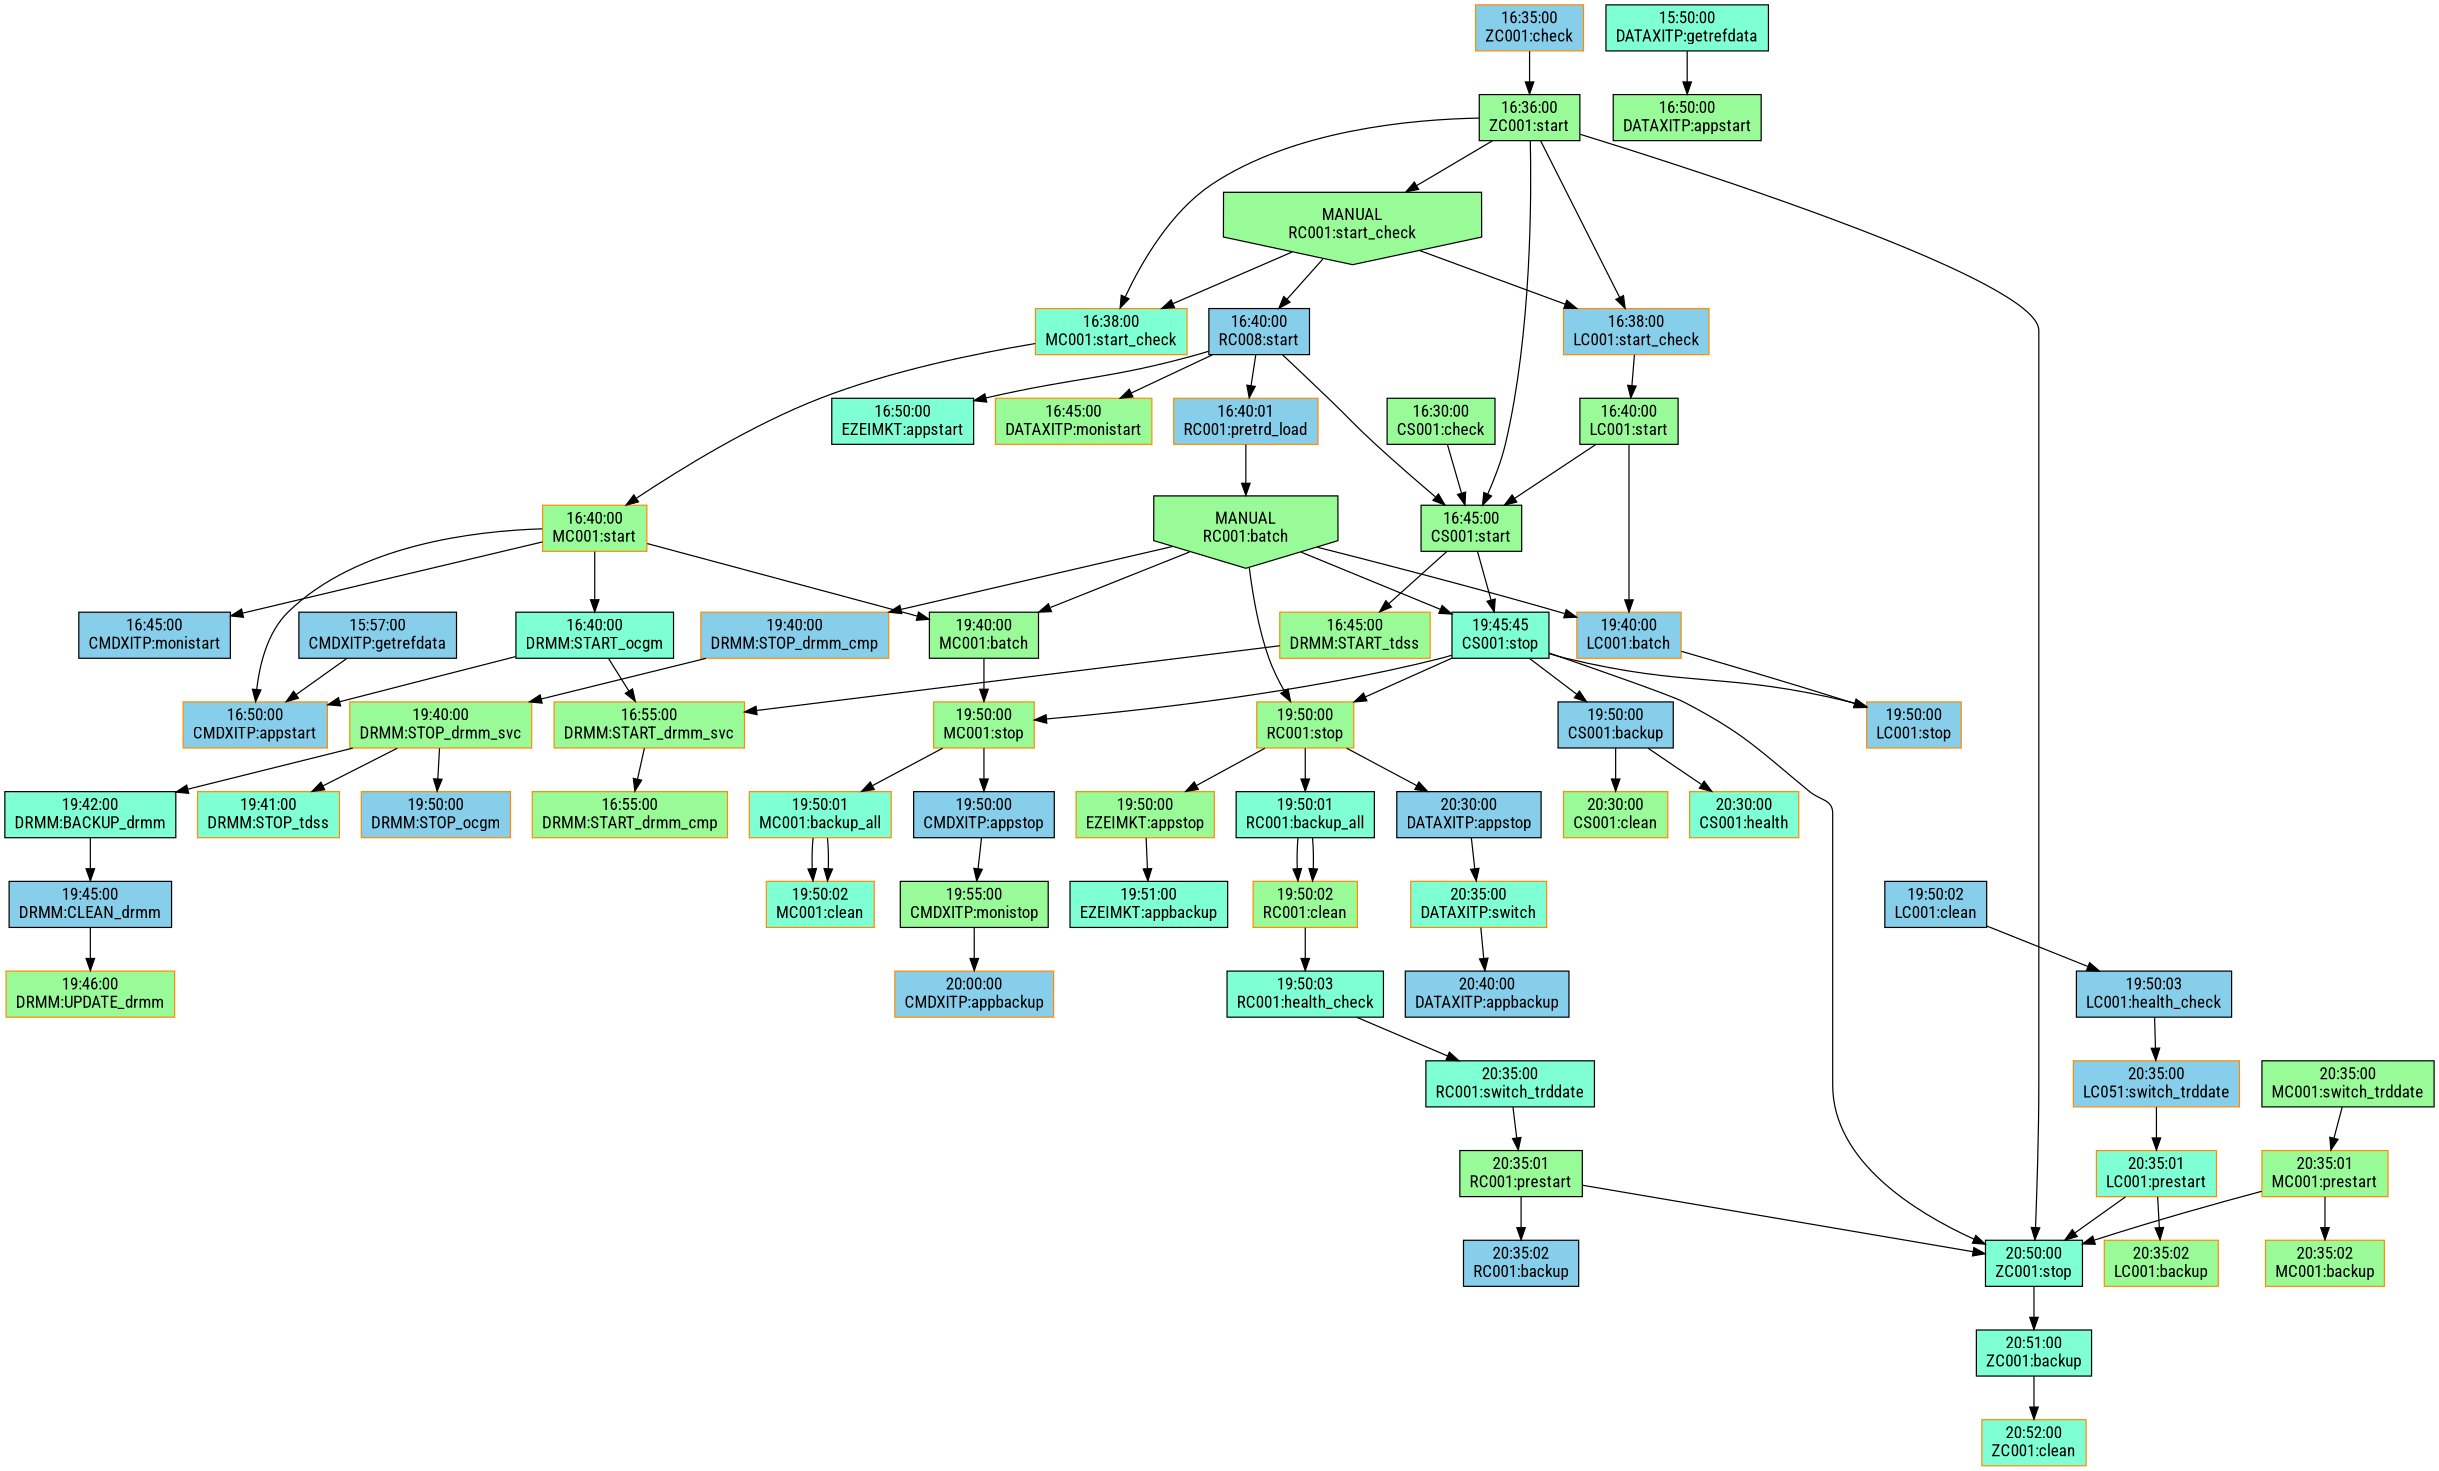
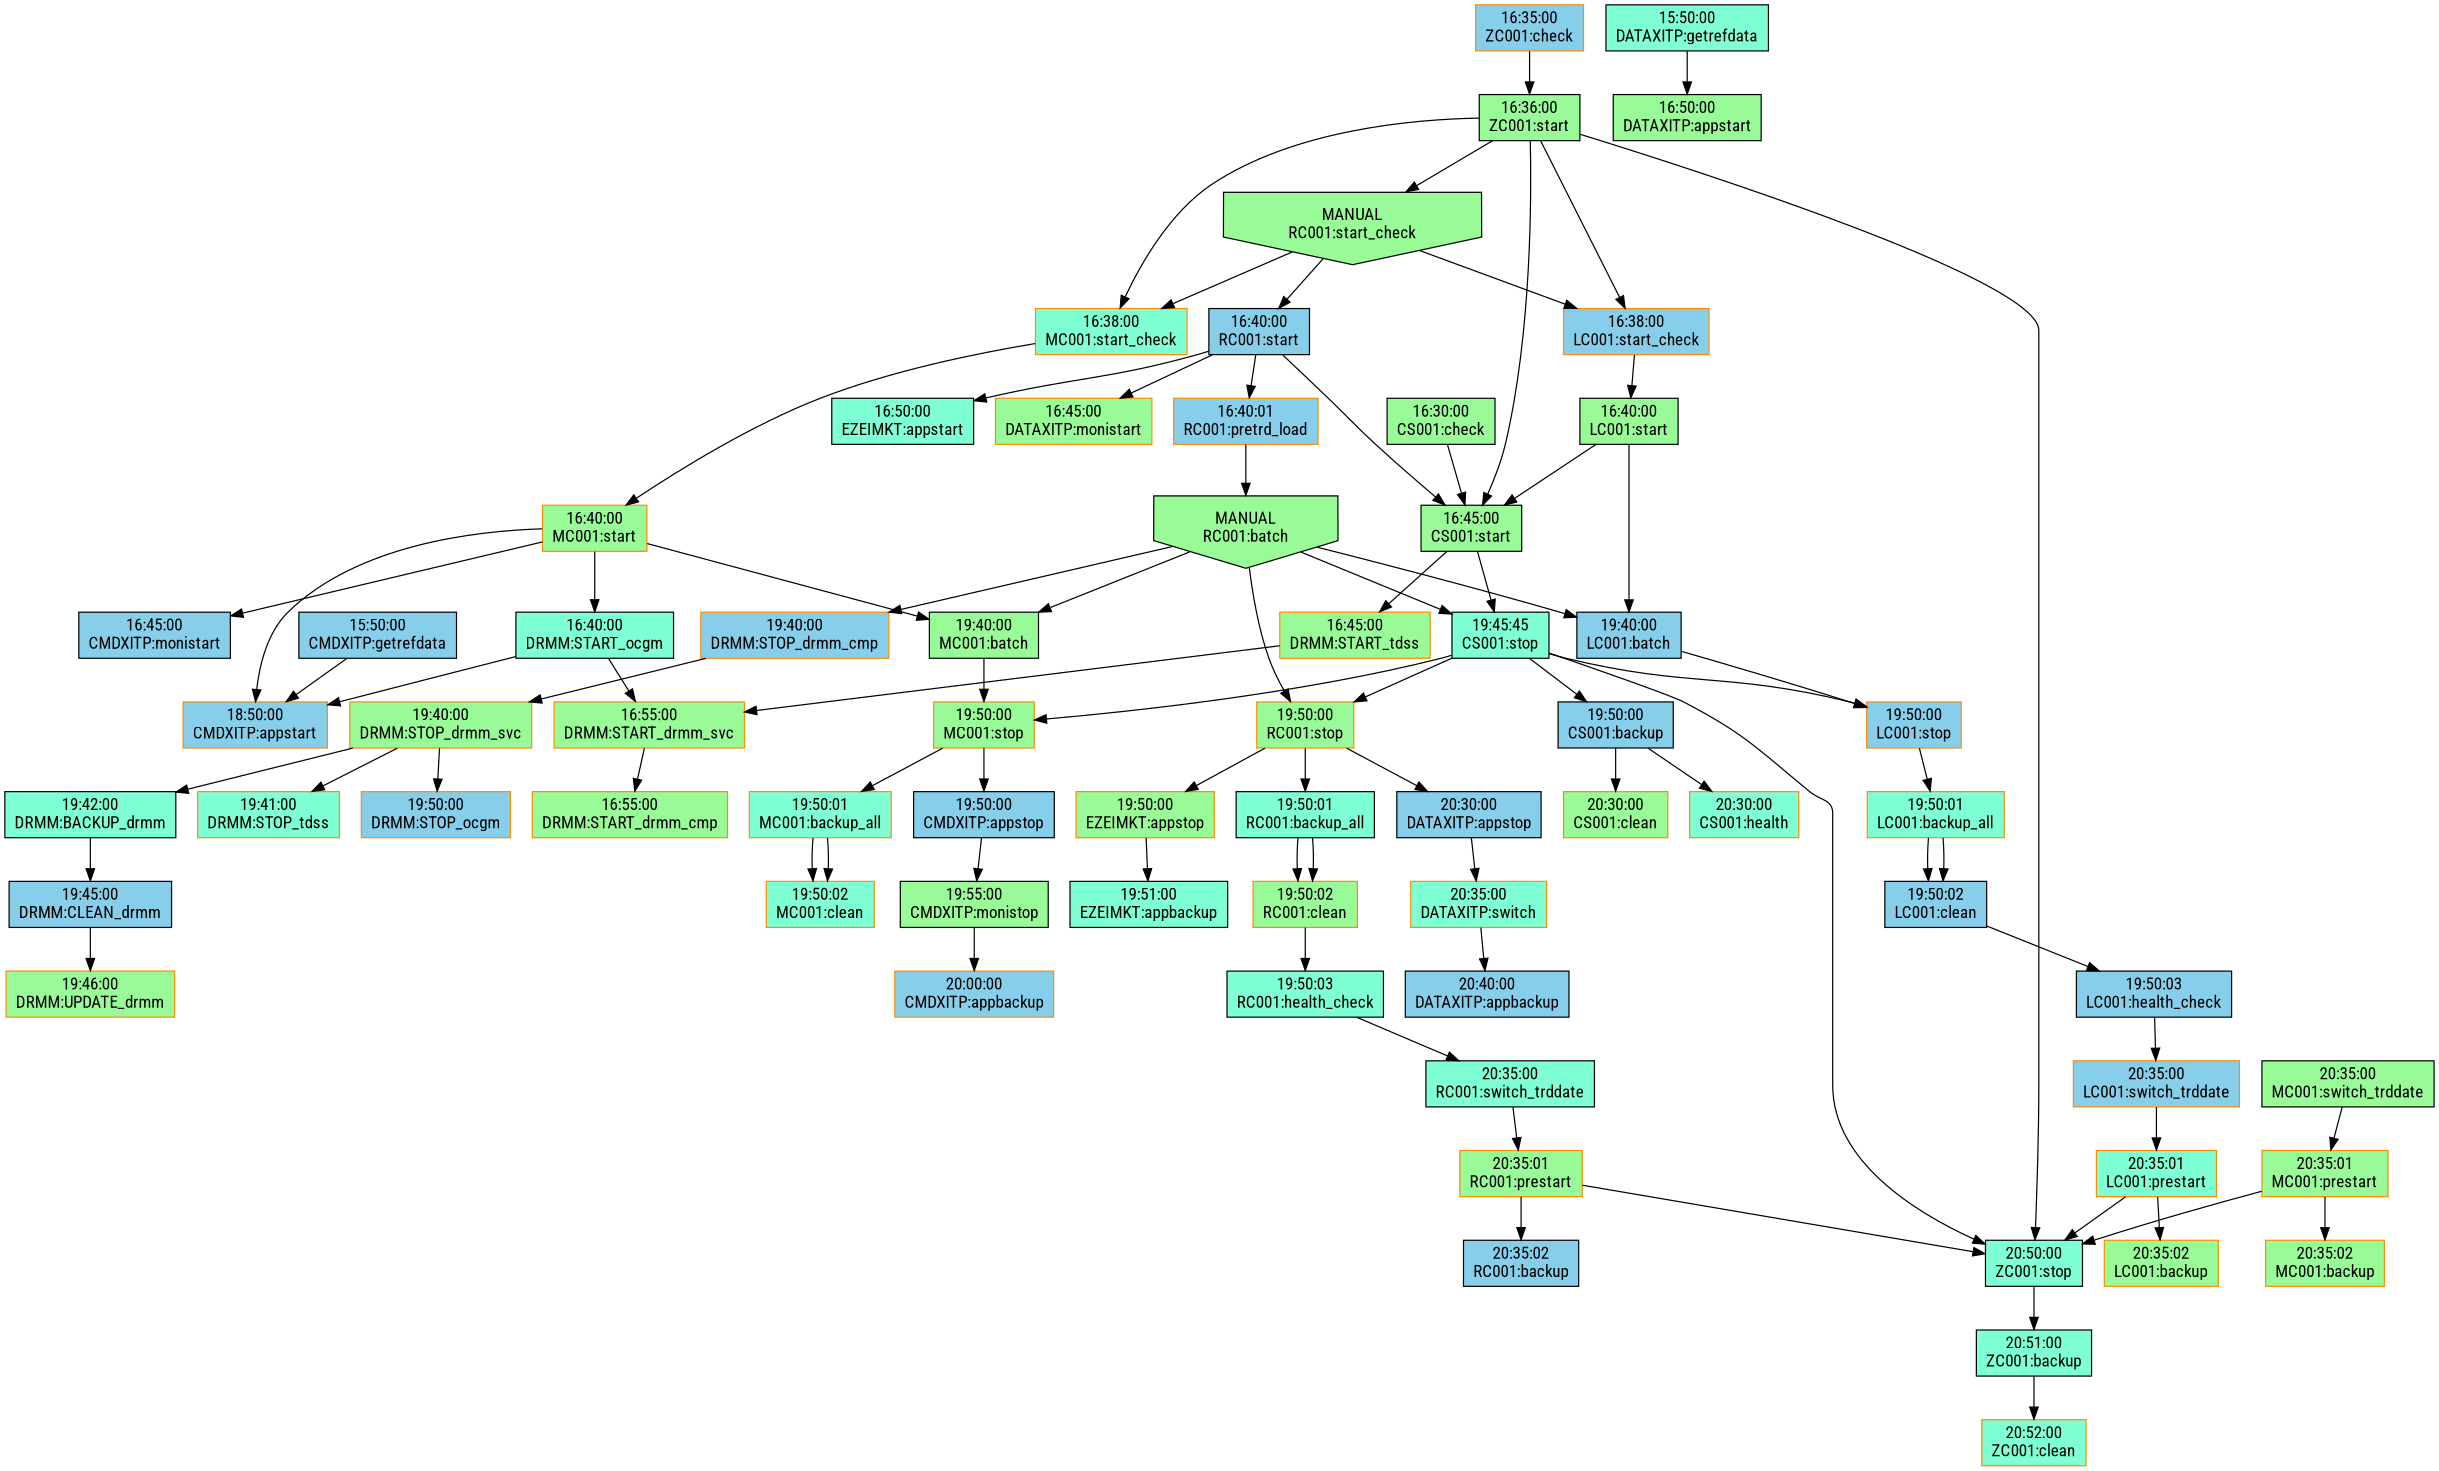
node "16:40:00 RC008:start": label "16:40:00 RC008:start" -> "16:40:00 RC001:start"
node "15:57:00 CMDXITP:getrefdata": label "15:57:00 CMDXITP:getrefdata" -> "15:50:00 CMDXITP:getrefdata"
node "19:40:00 LC001:batch": color darkorange -> black
node "16:50:00 CMDXITP:appstart": label "16:50:00 CMDXITP:appstart" -> "18:50:00 CMDXITP:appstart"
node "19:50:01 LC001:backup_all": added
node "20:35:00 LC051:switch_trddate": label "20:35:00 LC051:switch_trddate" -> "20:35:00 LC001:switch_trddate"
node "20:35:01 RC001:prestart": color black -> darkorange
